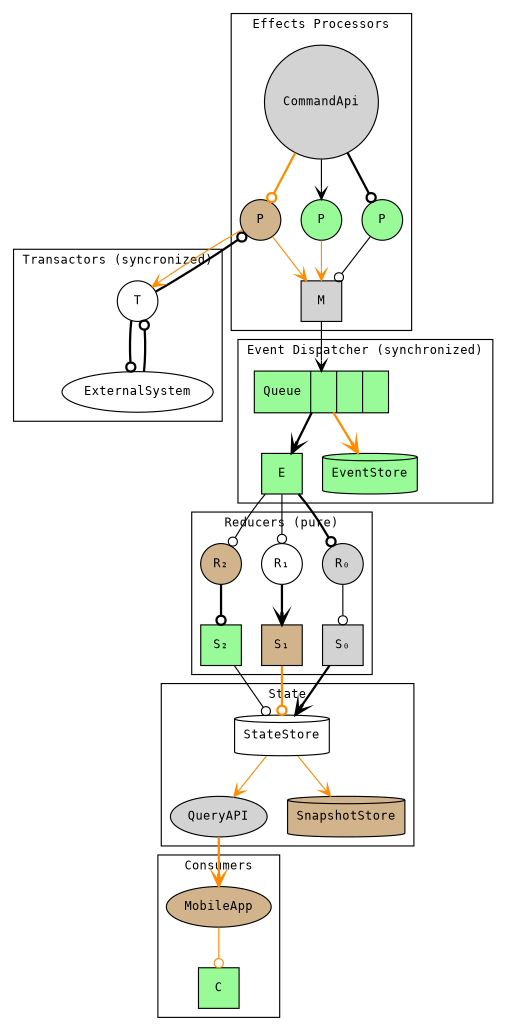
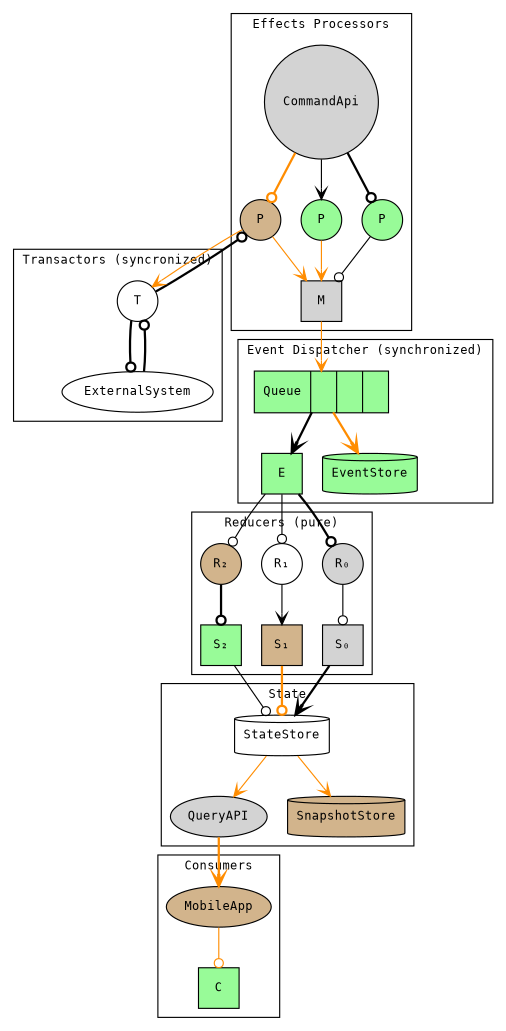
edge "M" -> "Queue": color black -> darkorange
edge "R₁" -> "S₁": style bold -> solid
